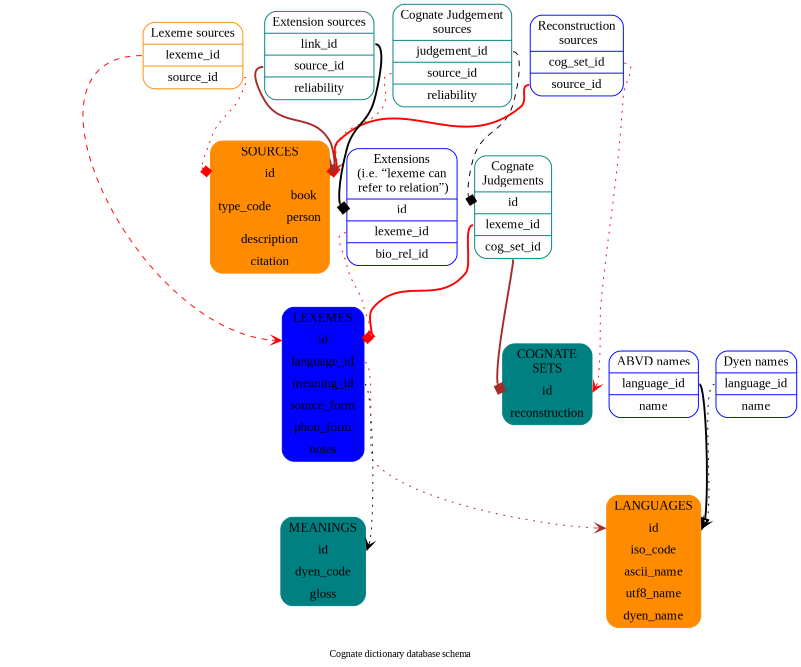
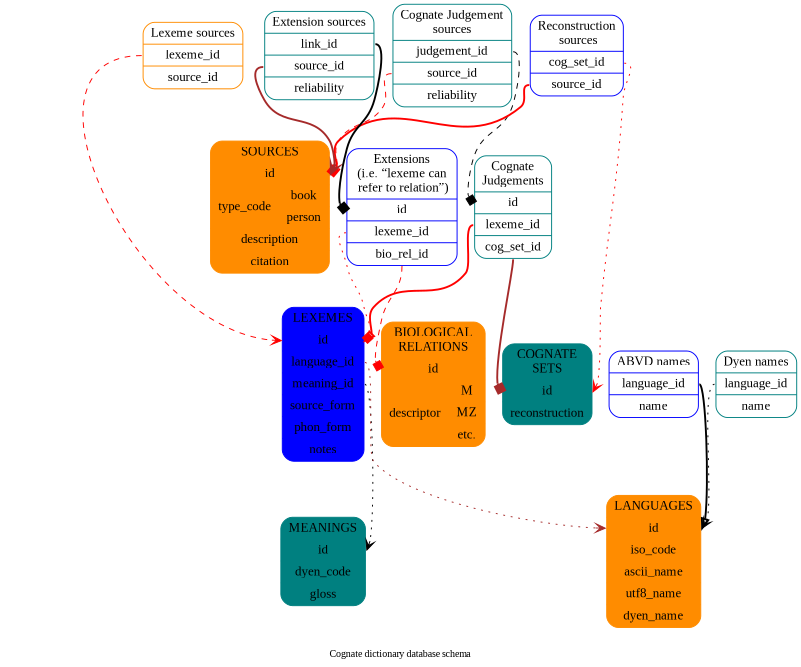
edge "Cognate Judgement" -> "SOURCES": style dotted -> dashed
edge "Lexeme sources" -> "SOURCES": removed
node "BIOLOGICAL": added
node "Dyen names": color blue -> teal
